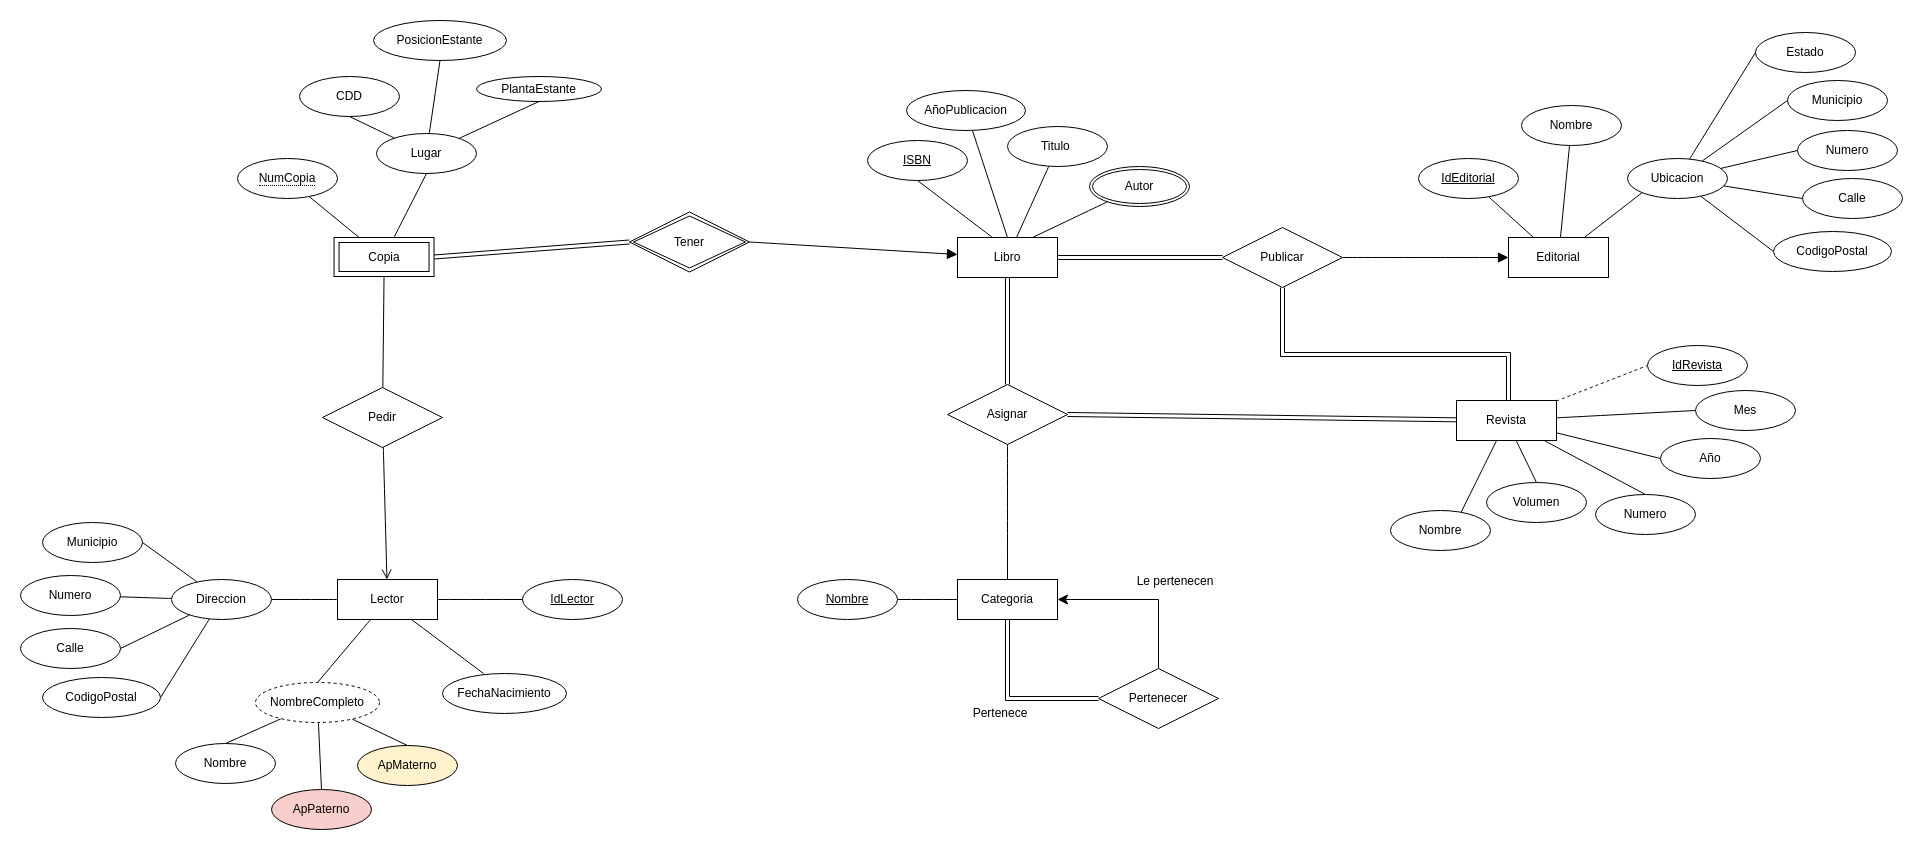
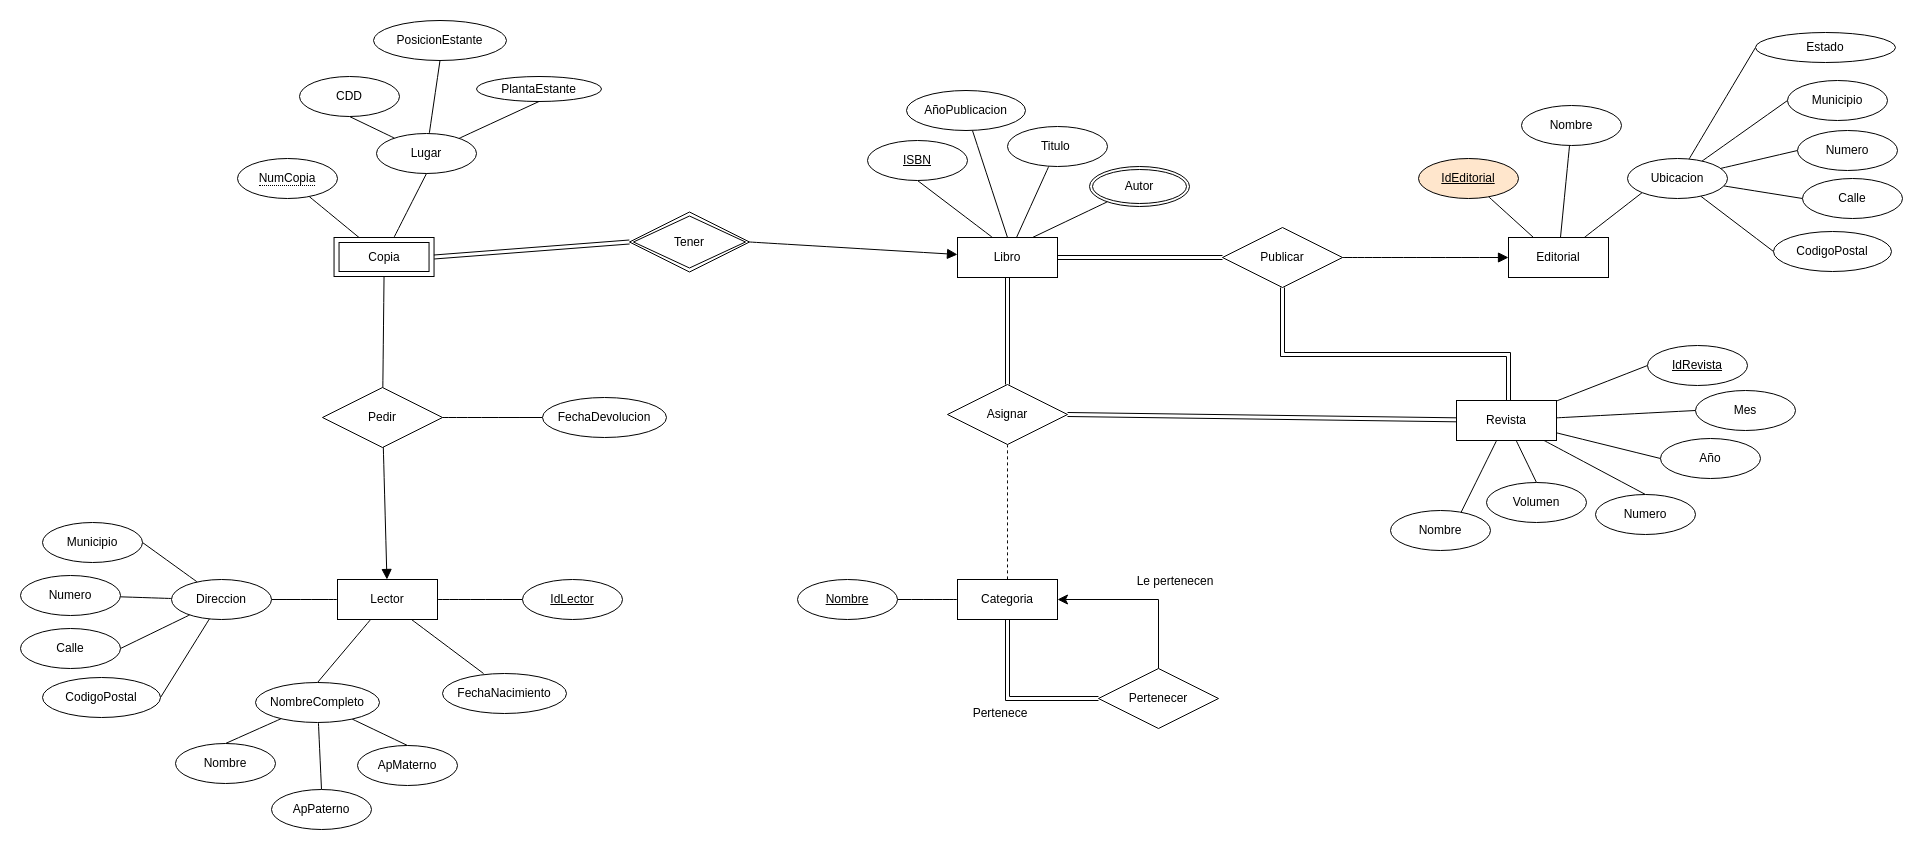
node "Estado": size 100x40 -> 140x30
node "IdEditorial": fillcolor #ffffff -> #ffe6cc
edge "IdRevista" -- "Revista": style dashed -> solid
edge "Pedir" -- "FechaDevolucion": added
node "FechaDevolucion": added
edge "Asignar" -- "Categoria": style solid -> dashed
edge "Pedir" -> "Lector": arrowhead open -> block
node "NombreCompleto": style dashed -> solid
node "ApMaterno": fillcolor #fff2cc -> #ffffff
node "ApPaterno": fillcolor #f8cecc -> #ffffff
